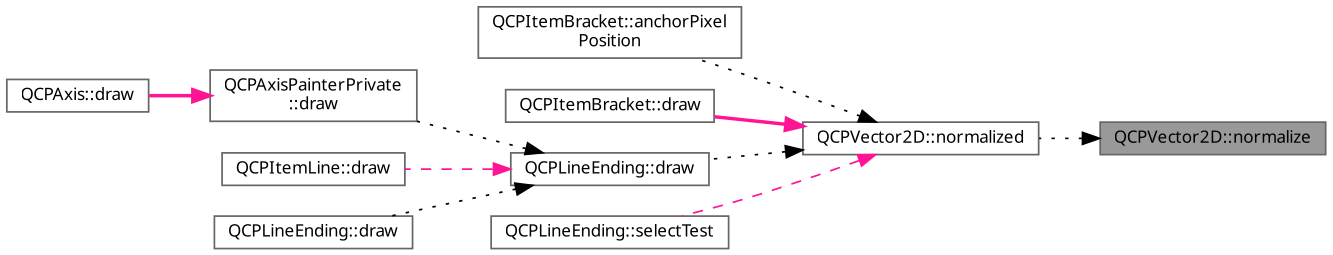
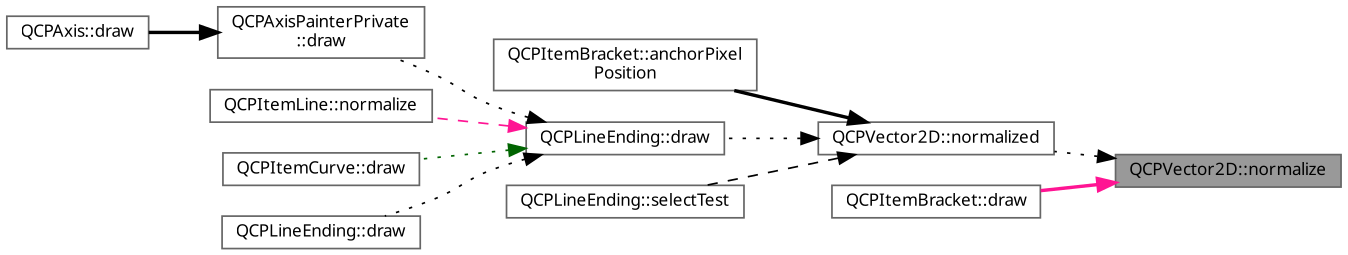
edge "QCPItemBracket::anchorPixel Position" -> "QCPVector2D::normalized": style dotted -> bold
edge "QCPAxis::draw" -> "QCPAxisPainterPrivate ::draw": color deeppink -> black
edge "QCPItemBracket::draw" -> "QCPVector2D::normalized": now "QCPItemBracket::draw" -> "QCPVector2D::normalize"
node "QCPItemLine::draw": label "QCPItemLine::draw" -> "QCPItemLine::normalize"
node "QCPItemCurve::draw": added
edge "QCPLineEnding::selectTest" -> "QCPVector2D::normalized": color deeppink -> black
